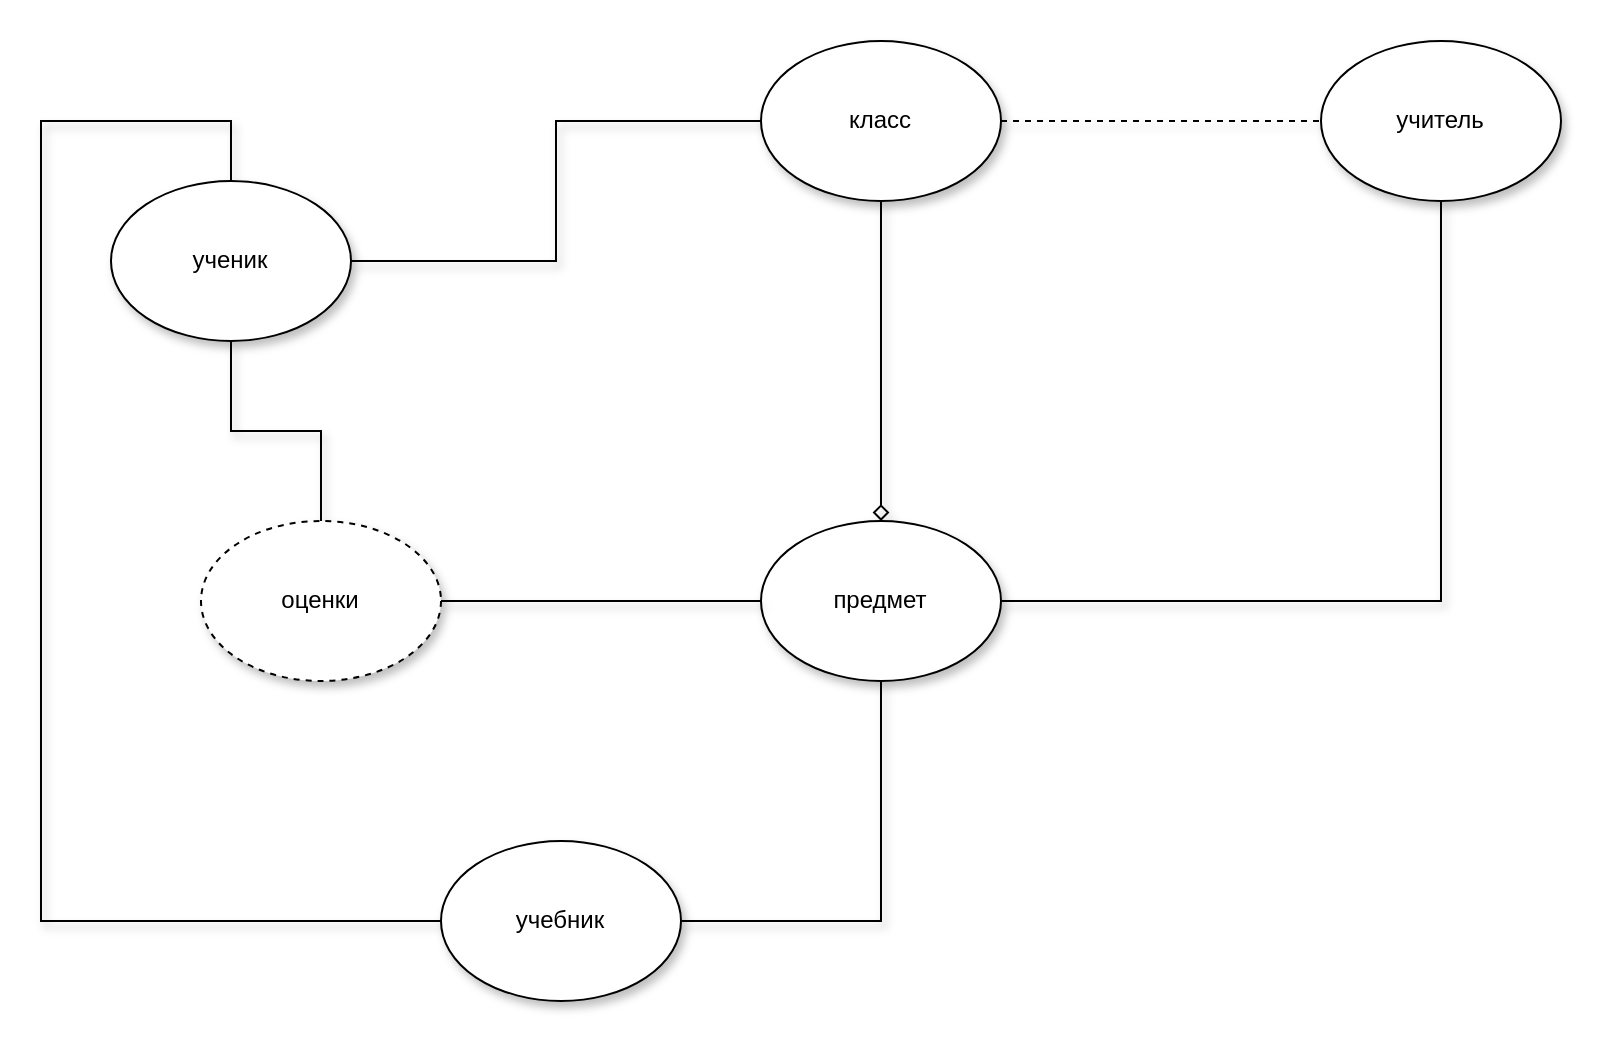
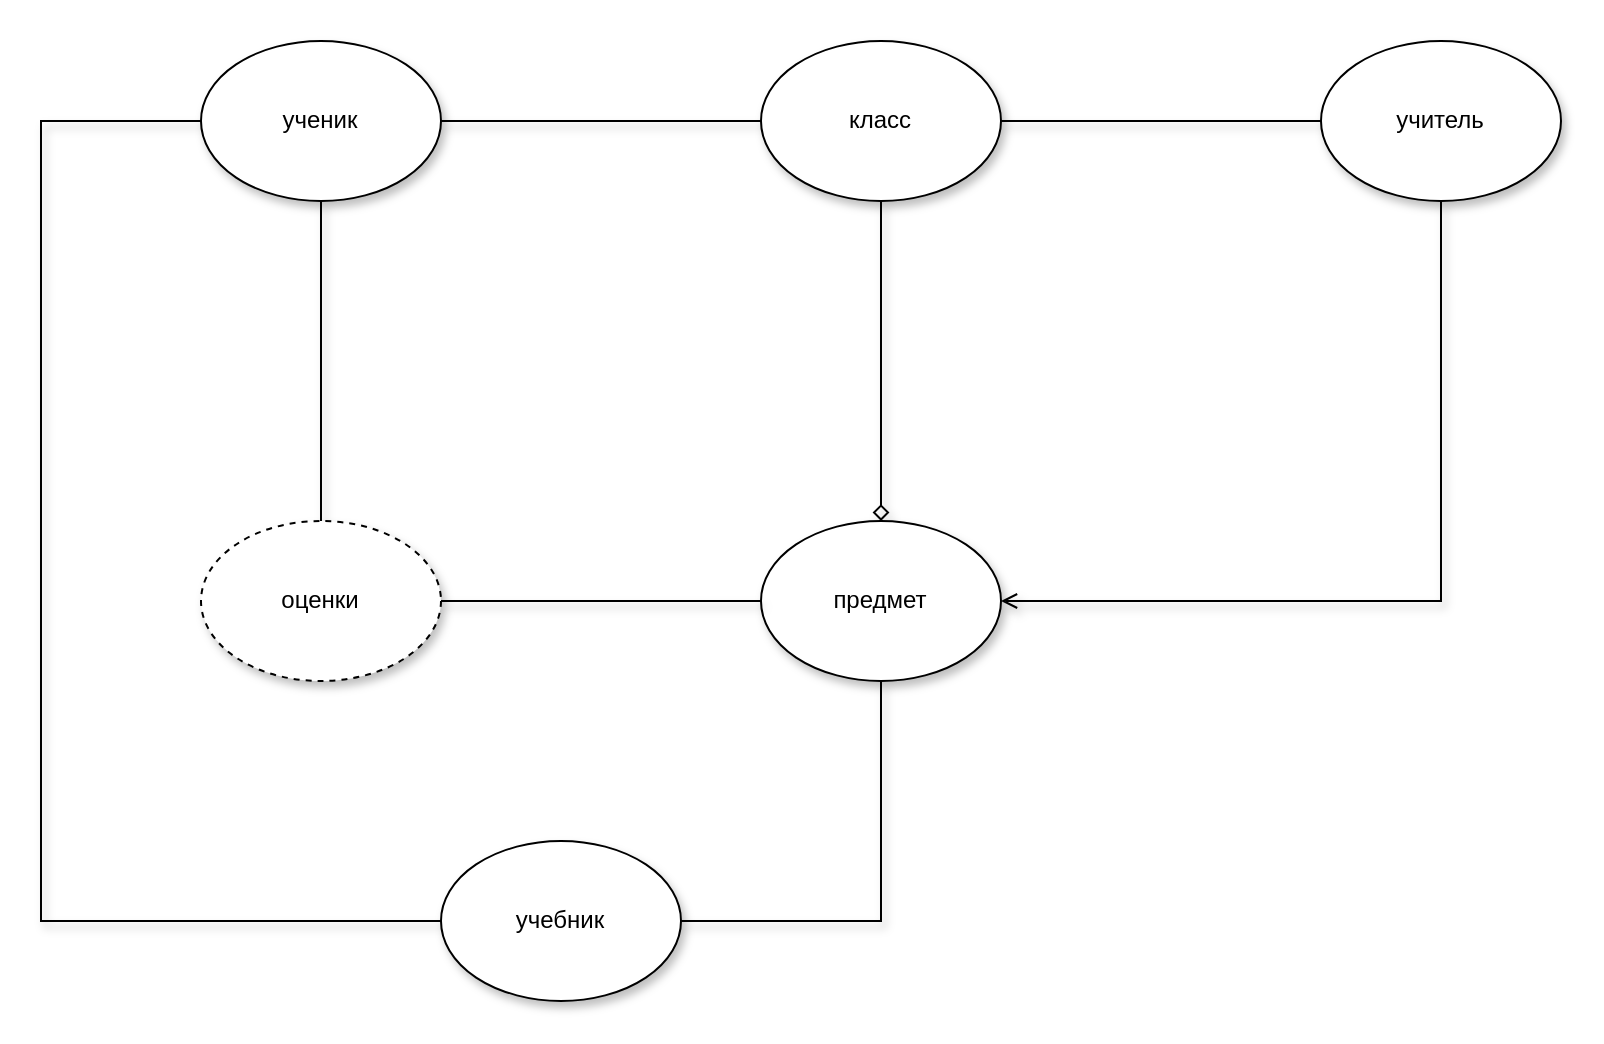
edge "класс" -- "учитель": style dashed -> solid
node "ученик": moved (231, 261) -> (321, 121)
edge "учитель" -- "предмет": arrowhead none -> open
